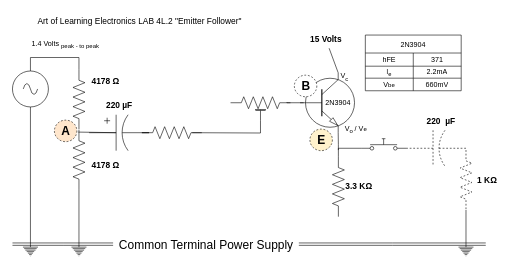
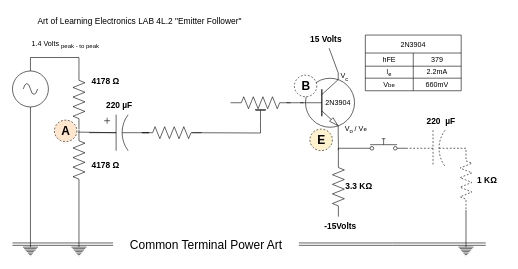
node "371": label "371" -> "379"
node "-15Volts": added
node "Common Terminal Power Supply": label "Common Terminal Power Supply" -> "Common Terminal Power Art"
